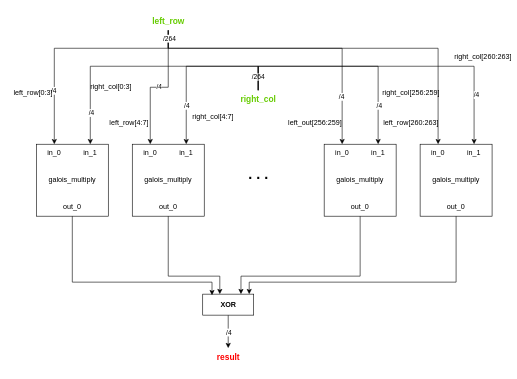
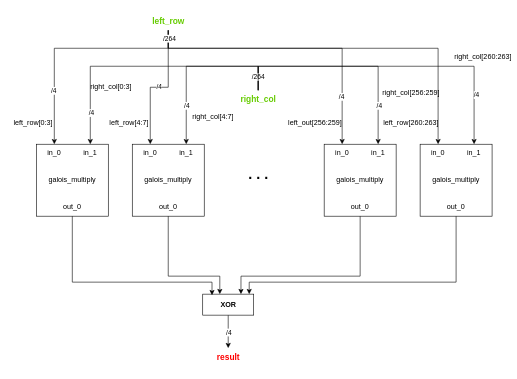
node "left_row[0:3]": moved (33, 93) -> (33, 123)
